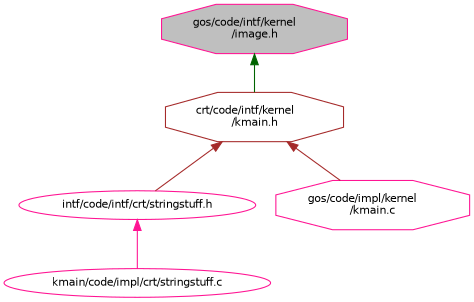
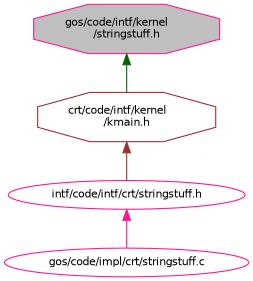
node "gos/code/intf/kernel /image.h": label "gos/code/intf/kernel /image.h" -> "gos/code/intf/kernel /stringstuff.h"
node "gos/code/impl/kernel /kmain.c": removed
node "kmain/code/impl/crt/stringstuff.c": label "kmain/code/impl/crt/stringstuff.c" -> "gos/code/impl/crt/stringstuff.c"
